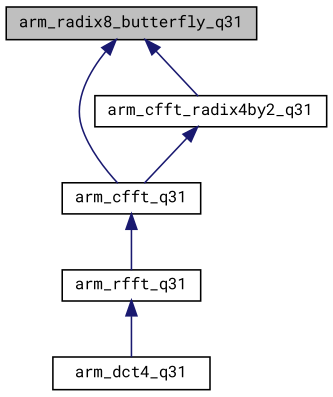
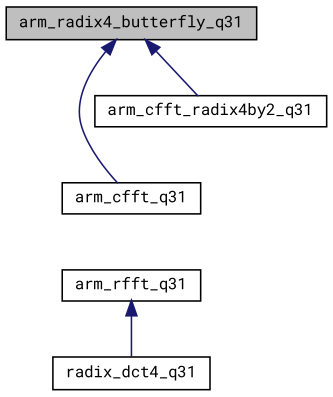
node "arm_radix8_butterfly_q31": label "arm_radix8_butterfly_q31" -> "arm_radix4_butterfly_q31"
edge "arm_cfft_q31" -> "arm_cfft_radix4by2_q31": removed
edge "arm_rfft_q31" -> "arm_cfft_q31": removed
node "arm_dct4_q31": label "arm_dct4_q31" -> "radix_dct4_q31"
